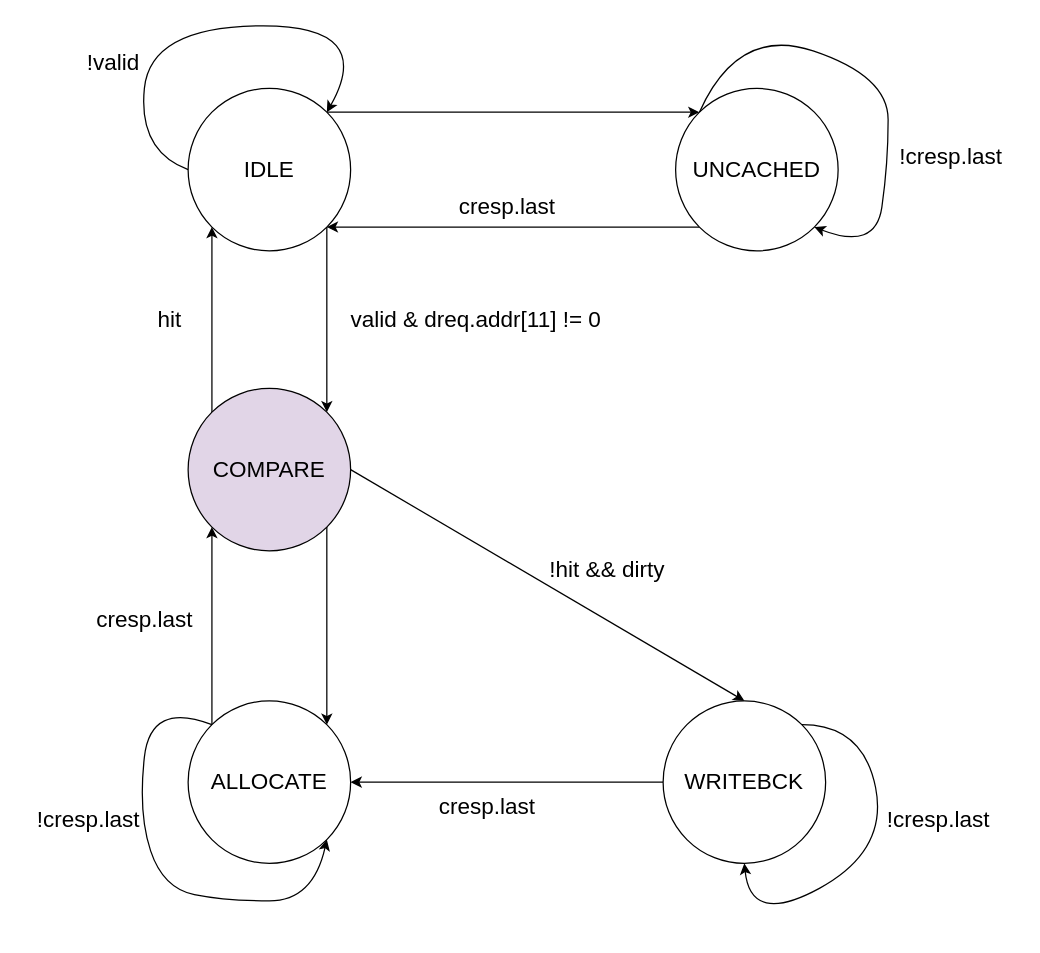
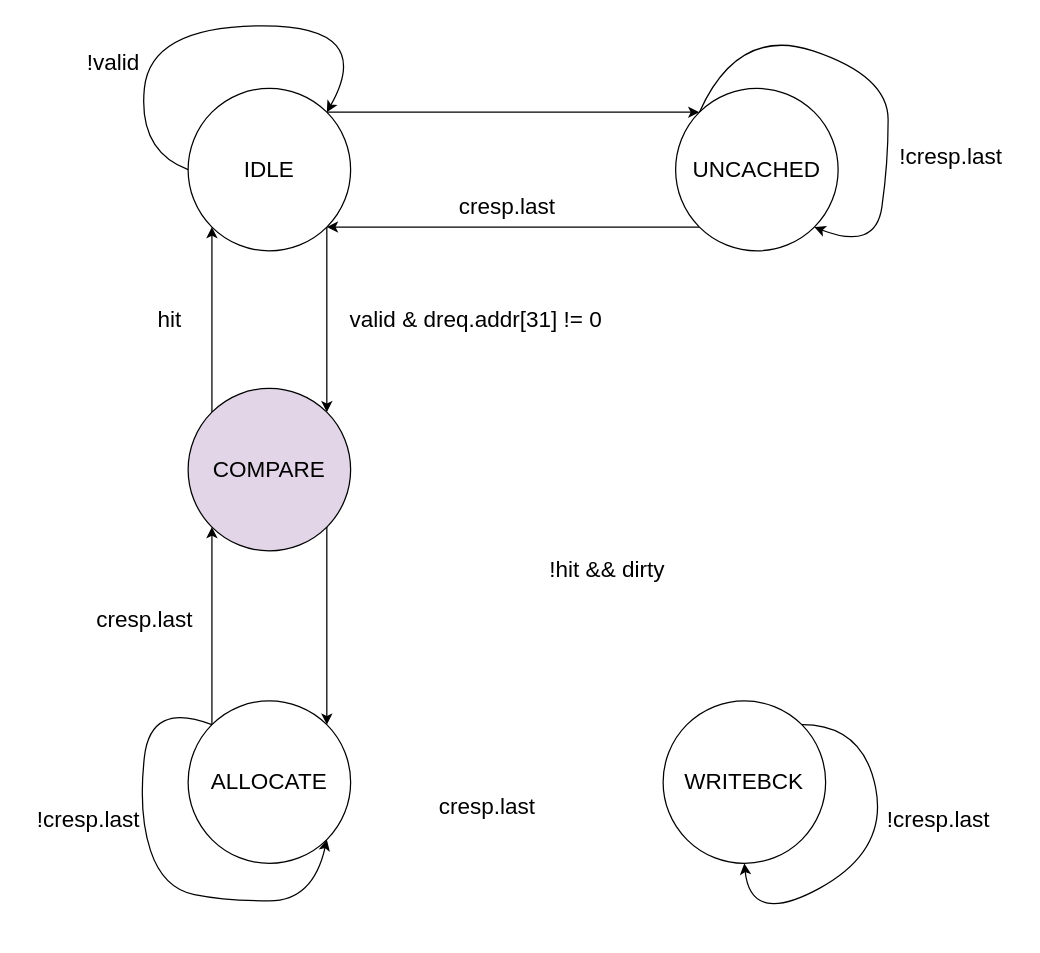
node "valid & dreq.addr[11] != 0": label "valid & dreq.addr[11] != 0" -> "valid & dreq.addr[31] != 0"
edge "COMPARE" -> "WRITEBCK": removed
edge "WRITEBCK" -> "ALLOCATE": removed
